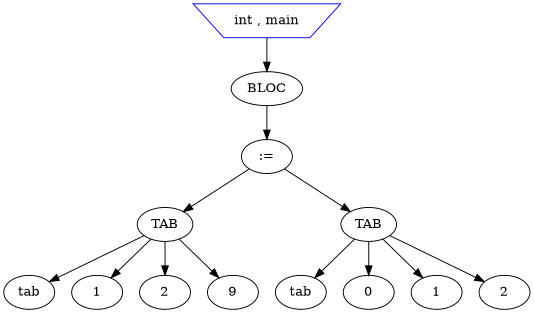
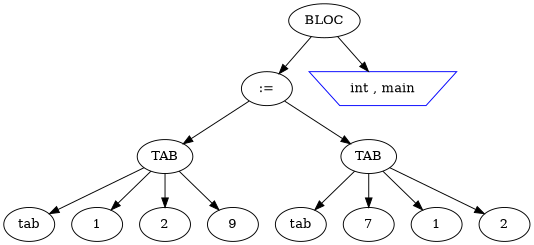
edge "int , main" -> "BLOC": reversed
node "0": label "0" -> "7"
